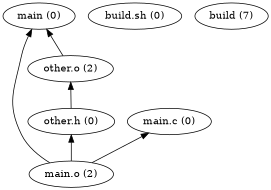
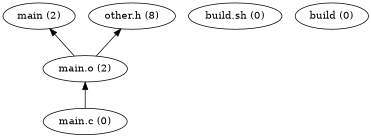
node "main (0)": label "main (0)" -> "main (2)"
node "build (7)": label "build (7)" -> "build (0)"
node "other.o (2)": removed
node "other.h (0)": label "other.h (0)" -> "other.h (8)"
edge "main.o (2)" -> "main.c (0)": reversed
